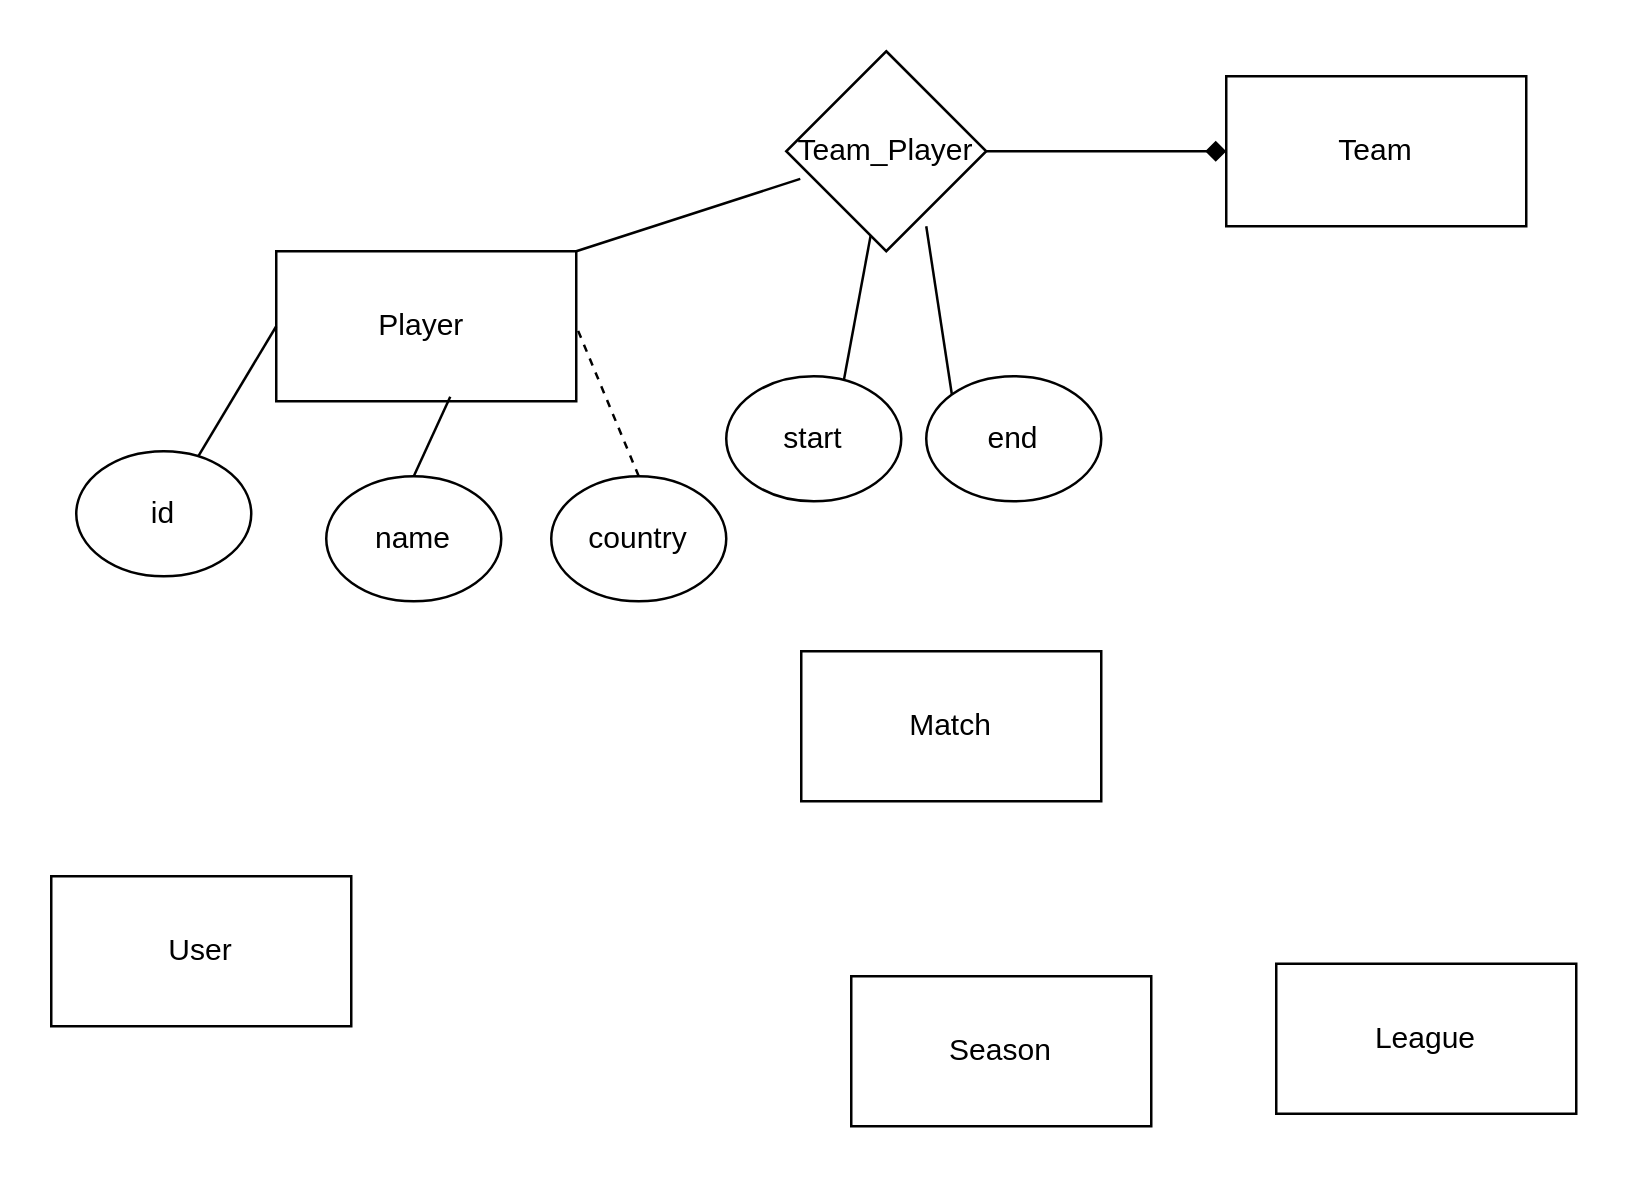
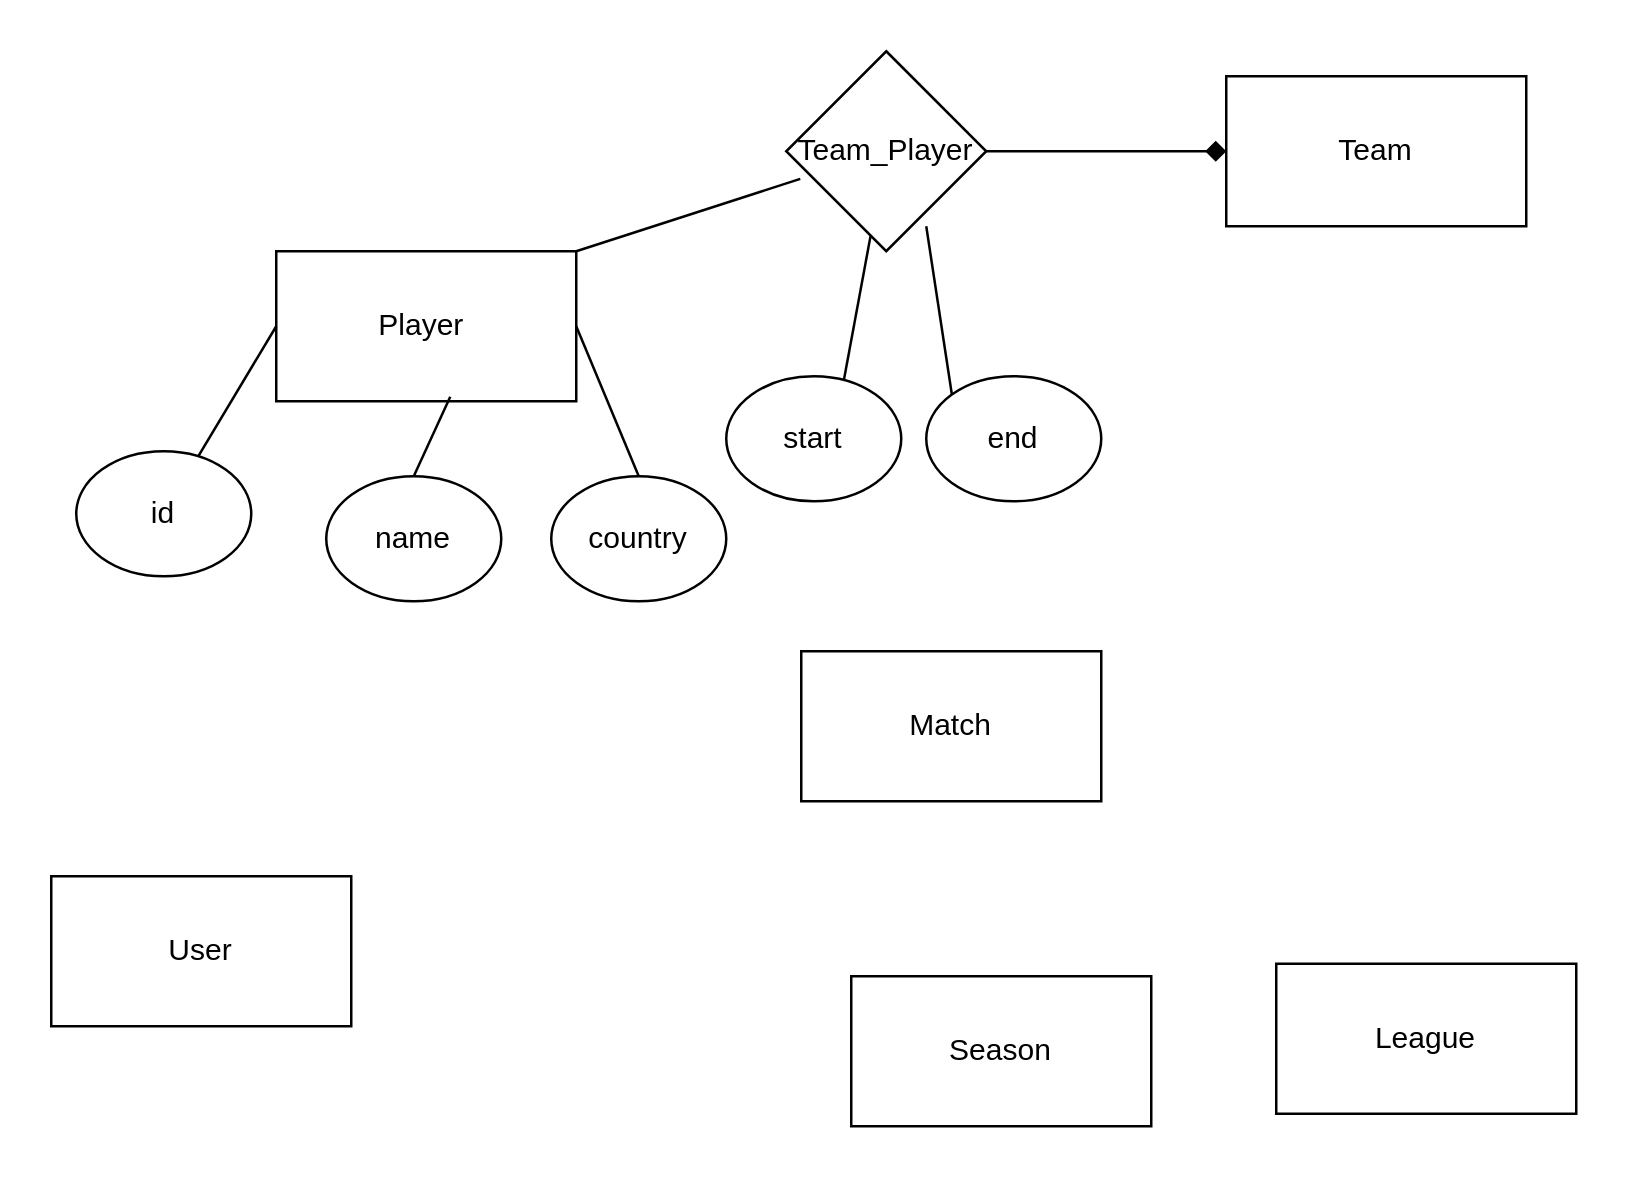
edge "Player" -- "country": style dashed -> solid
